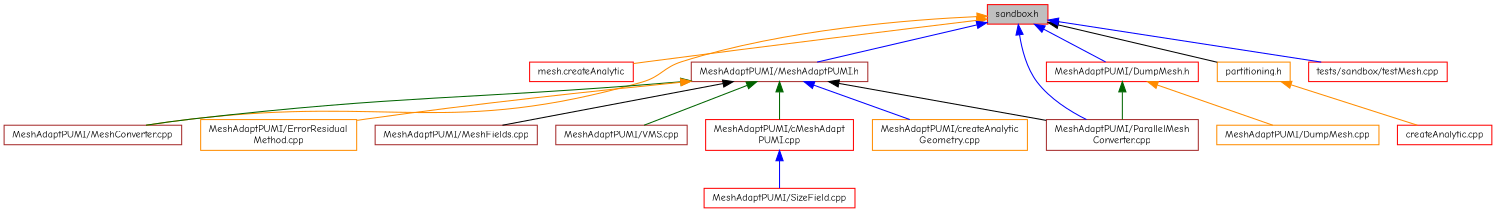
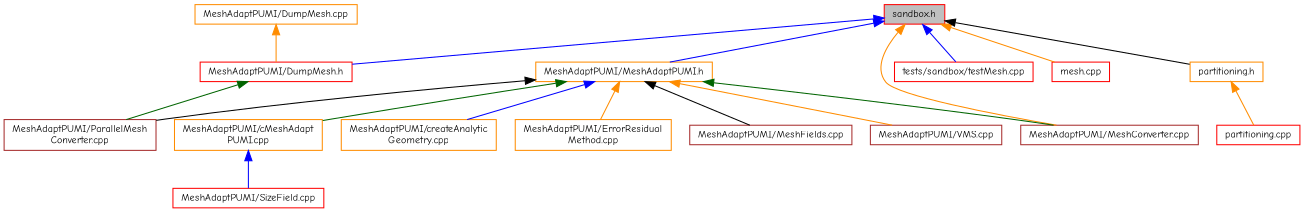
node "mesh.createAnalytic": label "mesh.createAnalytic" -> "mesh.cpp"
node "MeshAdaptPUMI/MeshAdaptPUMI.h": color brown -> darkorange
edge "MeshAdaptPUMI/ParallelMesh Converter.cpp" -> "sandbox.h": removed
edge "MeshAdaptPUMI/VMS.cpp" -> "MeshAdaptPUMI/MeshAdaptPUMI.h": color darkgreen -> darkorange
edge "MeshAdaptPUMI/DumpMesh.cpp" -> "MeshAdaptPUMI/DumpMesh.h": reversed
node "MeshAdaptPUMI/cMeshAdapt PUMI.cpp": color red -> darkorange
node "createAnalytic.cpp": label "createAnalytic.cpp" -> "partitioning.cpp"
